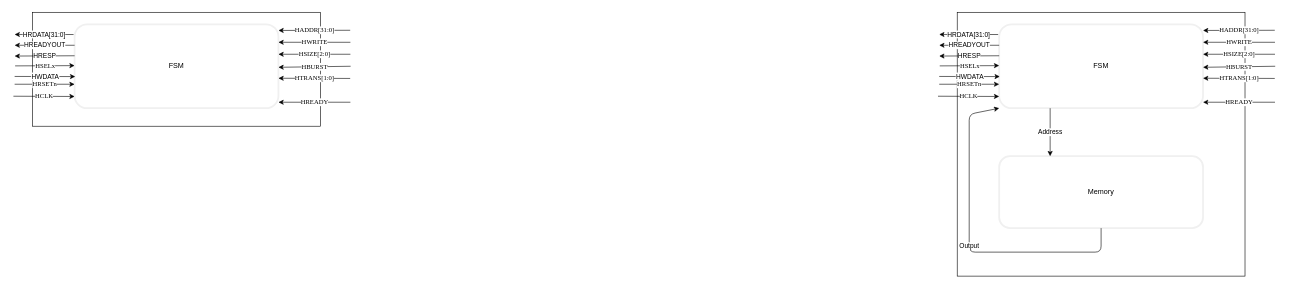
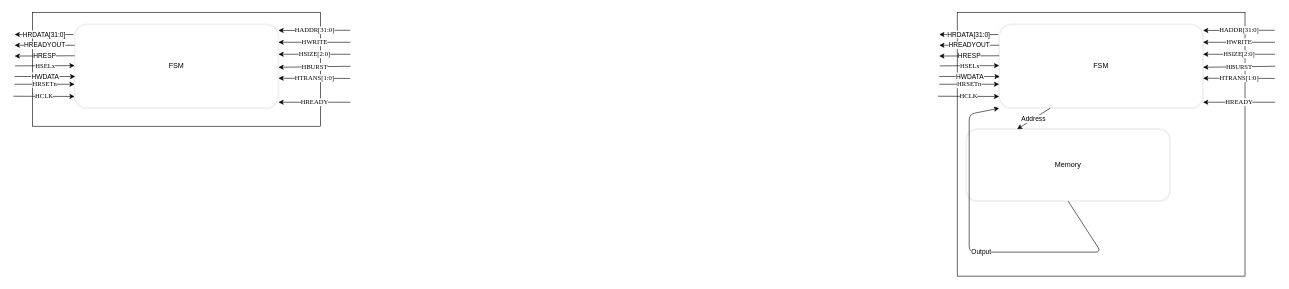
node "Memory": moved (1101, 192) -> (1068, 165)
